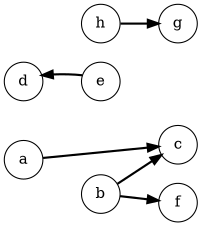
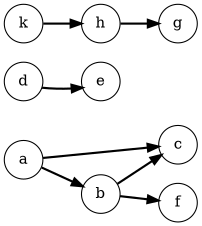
node "k": added
edge "e" -> "d": reversed
edge "a" -> "b": added
